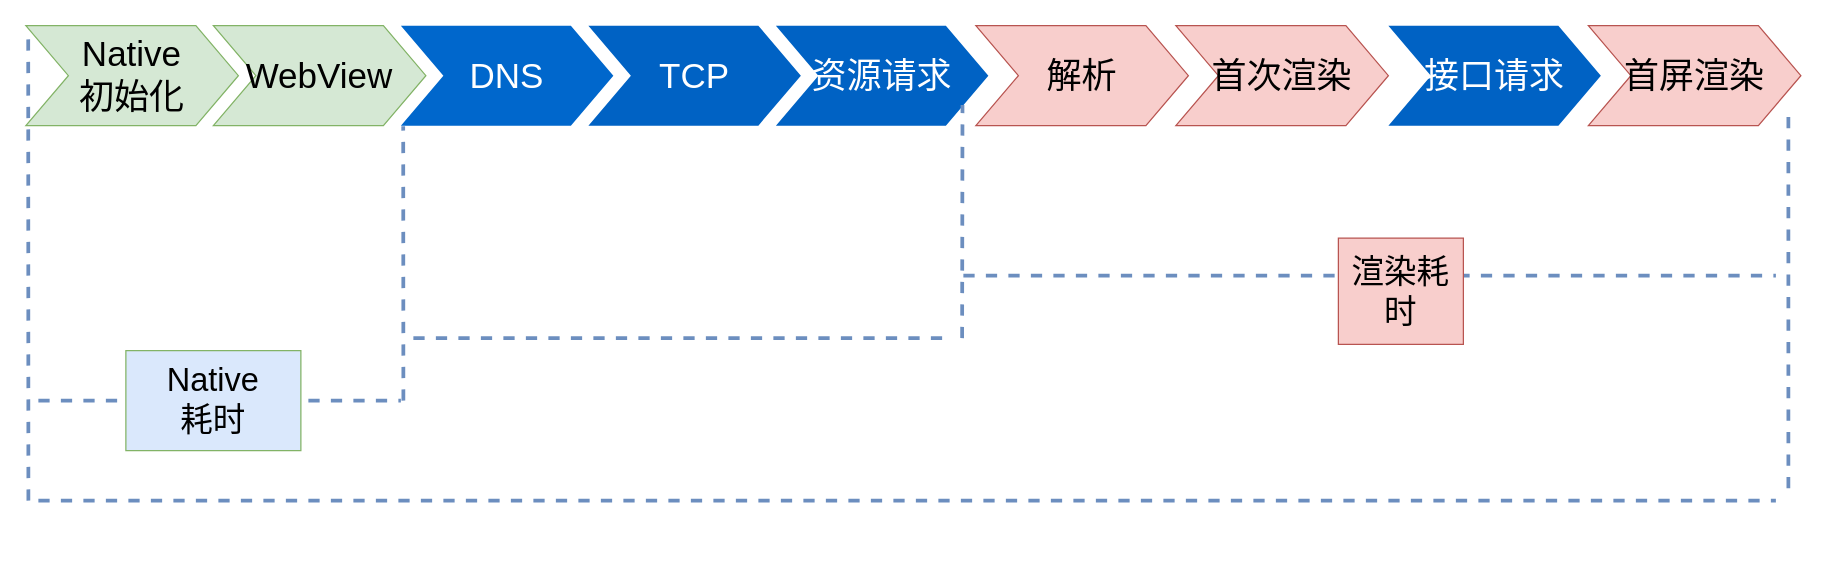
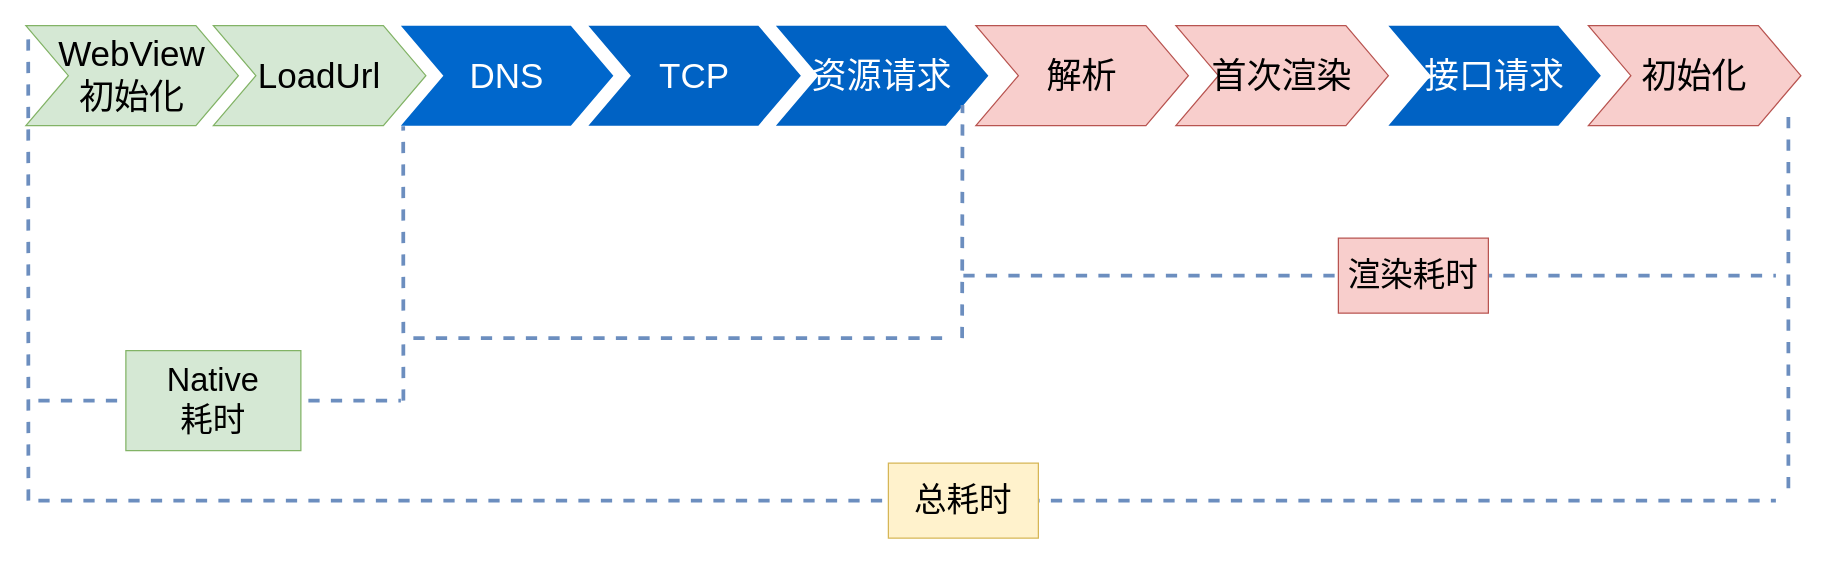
node "Native 初始化": label "Native 初始化" -> "WebView 初始化"
node "WebView": label "WebView" -> "LoadUrl"
node "首屏渲染": label "首屏渲染" -> "初始化"
node "渲染耗时": size 125x106 -> 150x75
node "Native 耗时": fillcolor #dae8fc -> #d5e8d4
node "总耗时": added
